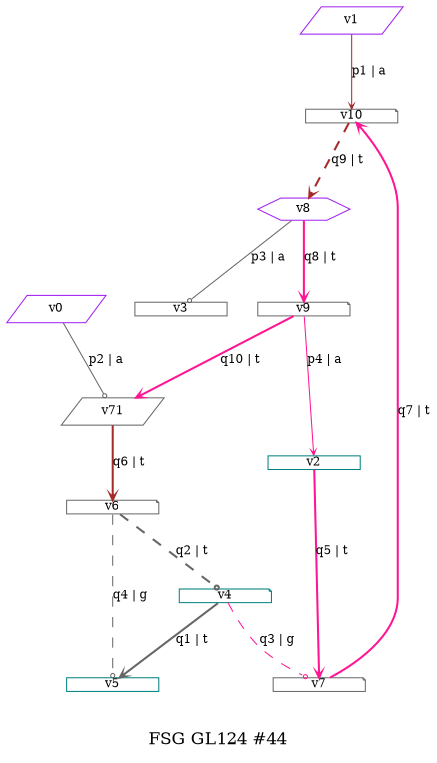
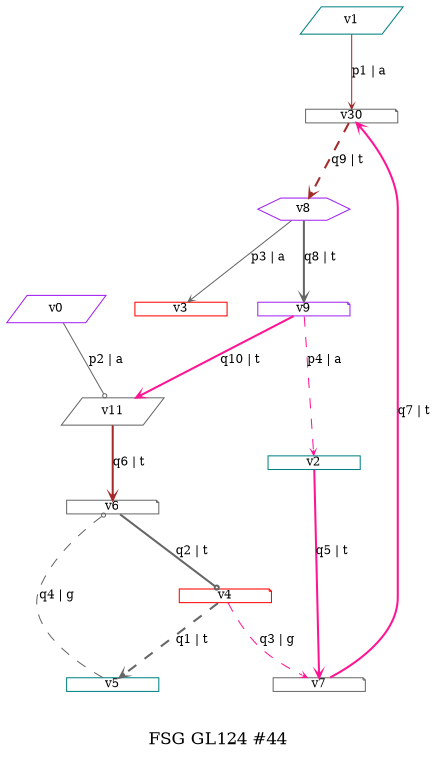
node "v1": color purple -> teal
node "v10": label "v10" -> "v30"
edge "v8" -> "v9": color deeppink -> gray40
edge "v8" -> "v3": arrowhead odot -> vee
node "v3": color gray40 -> red
node "v9": color gray40 -> purple
edge "v9" -> "v2": style solid -> dashed
node "v71": label "v71" -> "v11"
edge "v6" -> "v4": style dashed -> solid
edge "v6" -> "v5": reversed
node "v4": color teal -> red
edge "v4" -> "v5": style solid -> dashed
edge "v4" -> "v7": arrowhead odot -> vee
